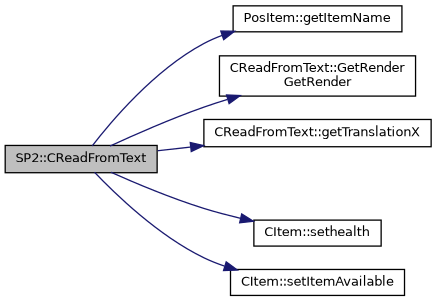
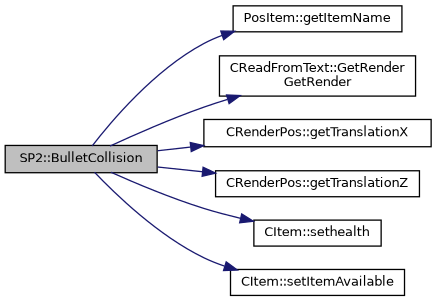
node "CReadFromText::getTranslationX": label "CReadFromText::getTranslationX" -> "CRenderPos::getTranslationX"
node "SP2::CReadFromText": label "SP2::CReadFromText" -> "SP2::BulletCollision"
node "CRenderPos::getTranslationZ": added
